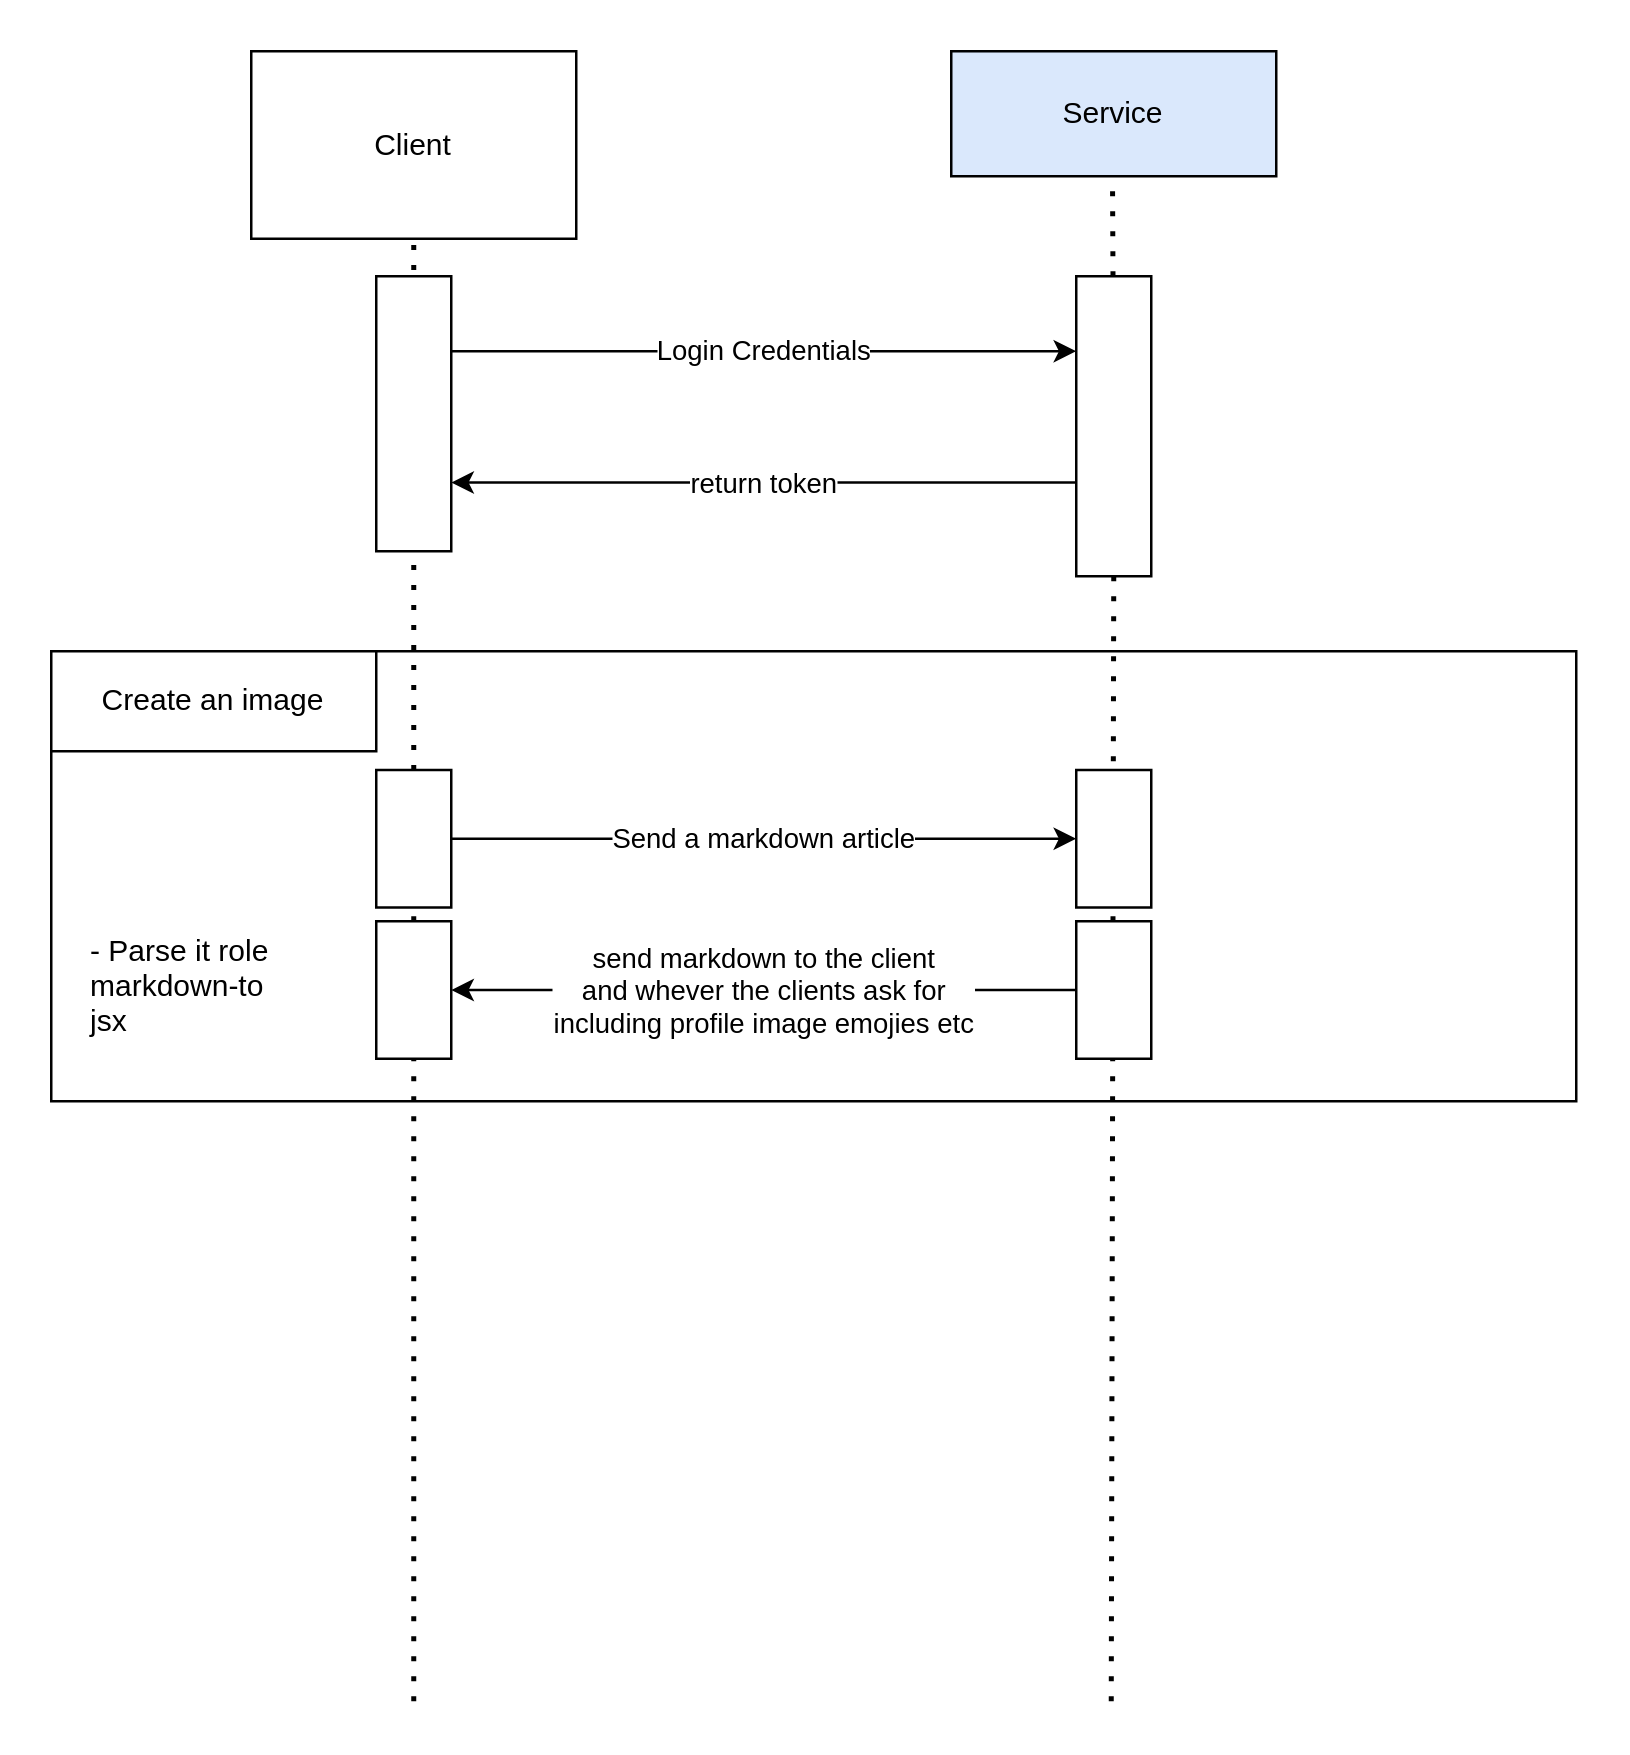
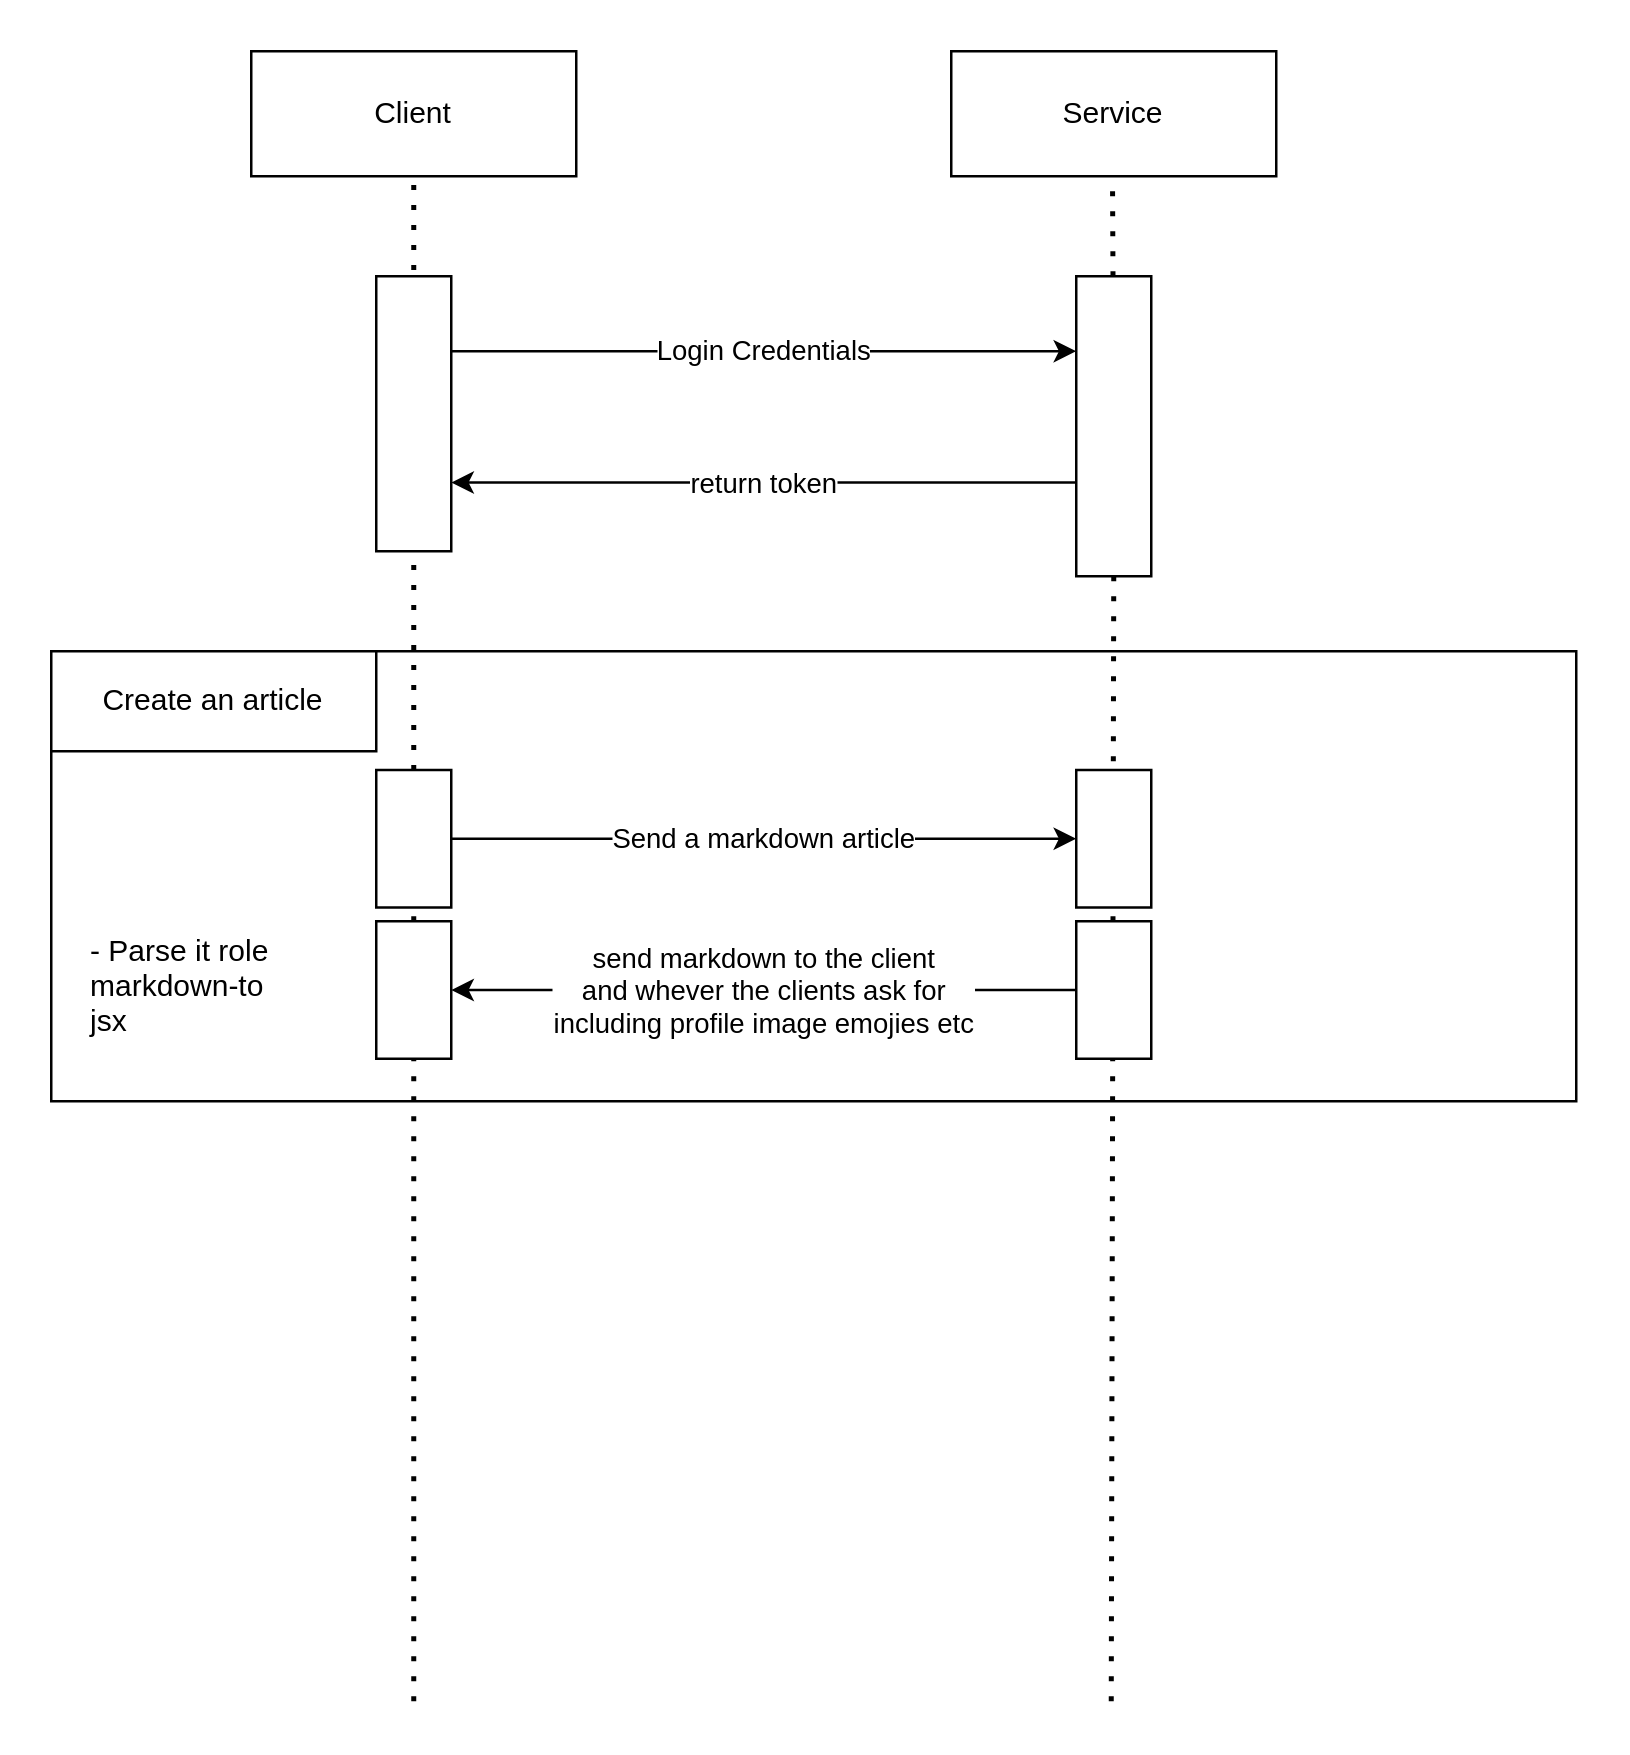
node "Service": fillcolor #dae8fc -> #ffffff
node "Client": size 325x188 -> 325x125
node "Create an image": label "Create an image" -> "Create an article"
